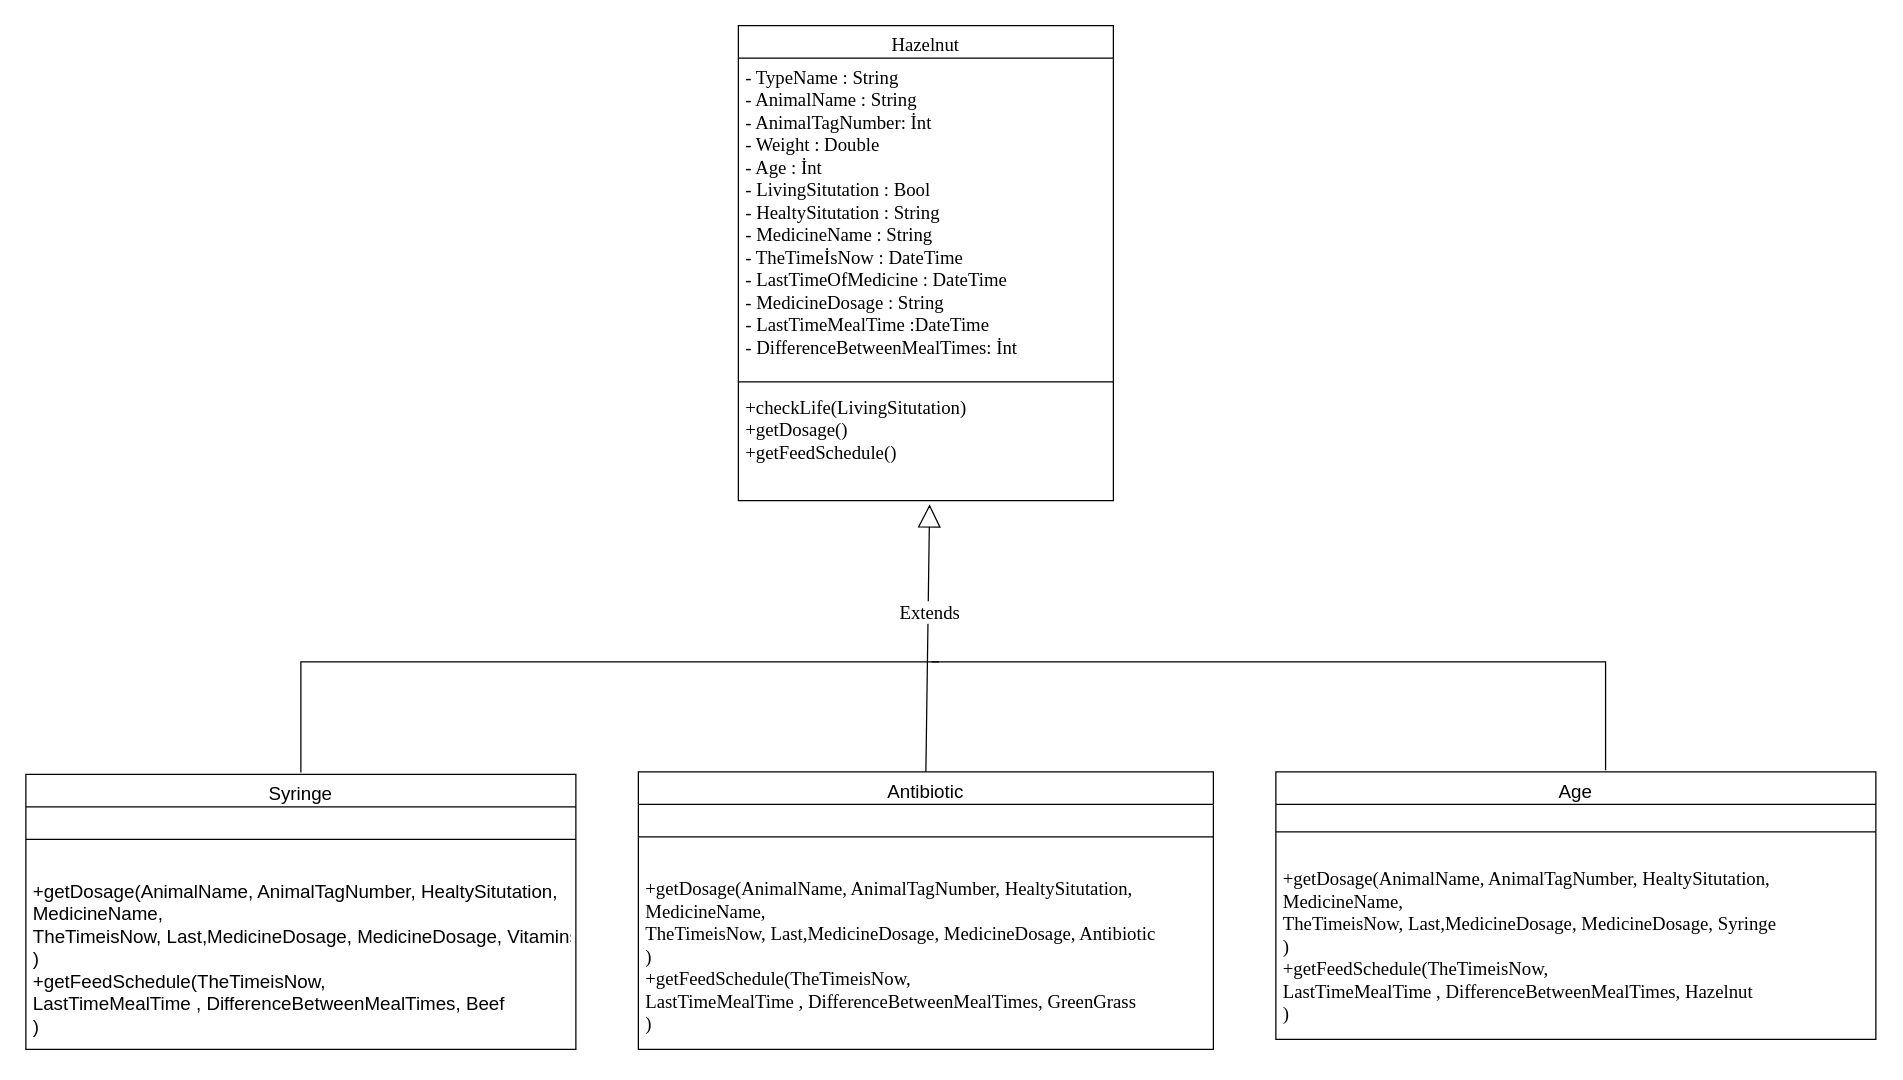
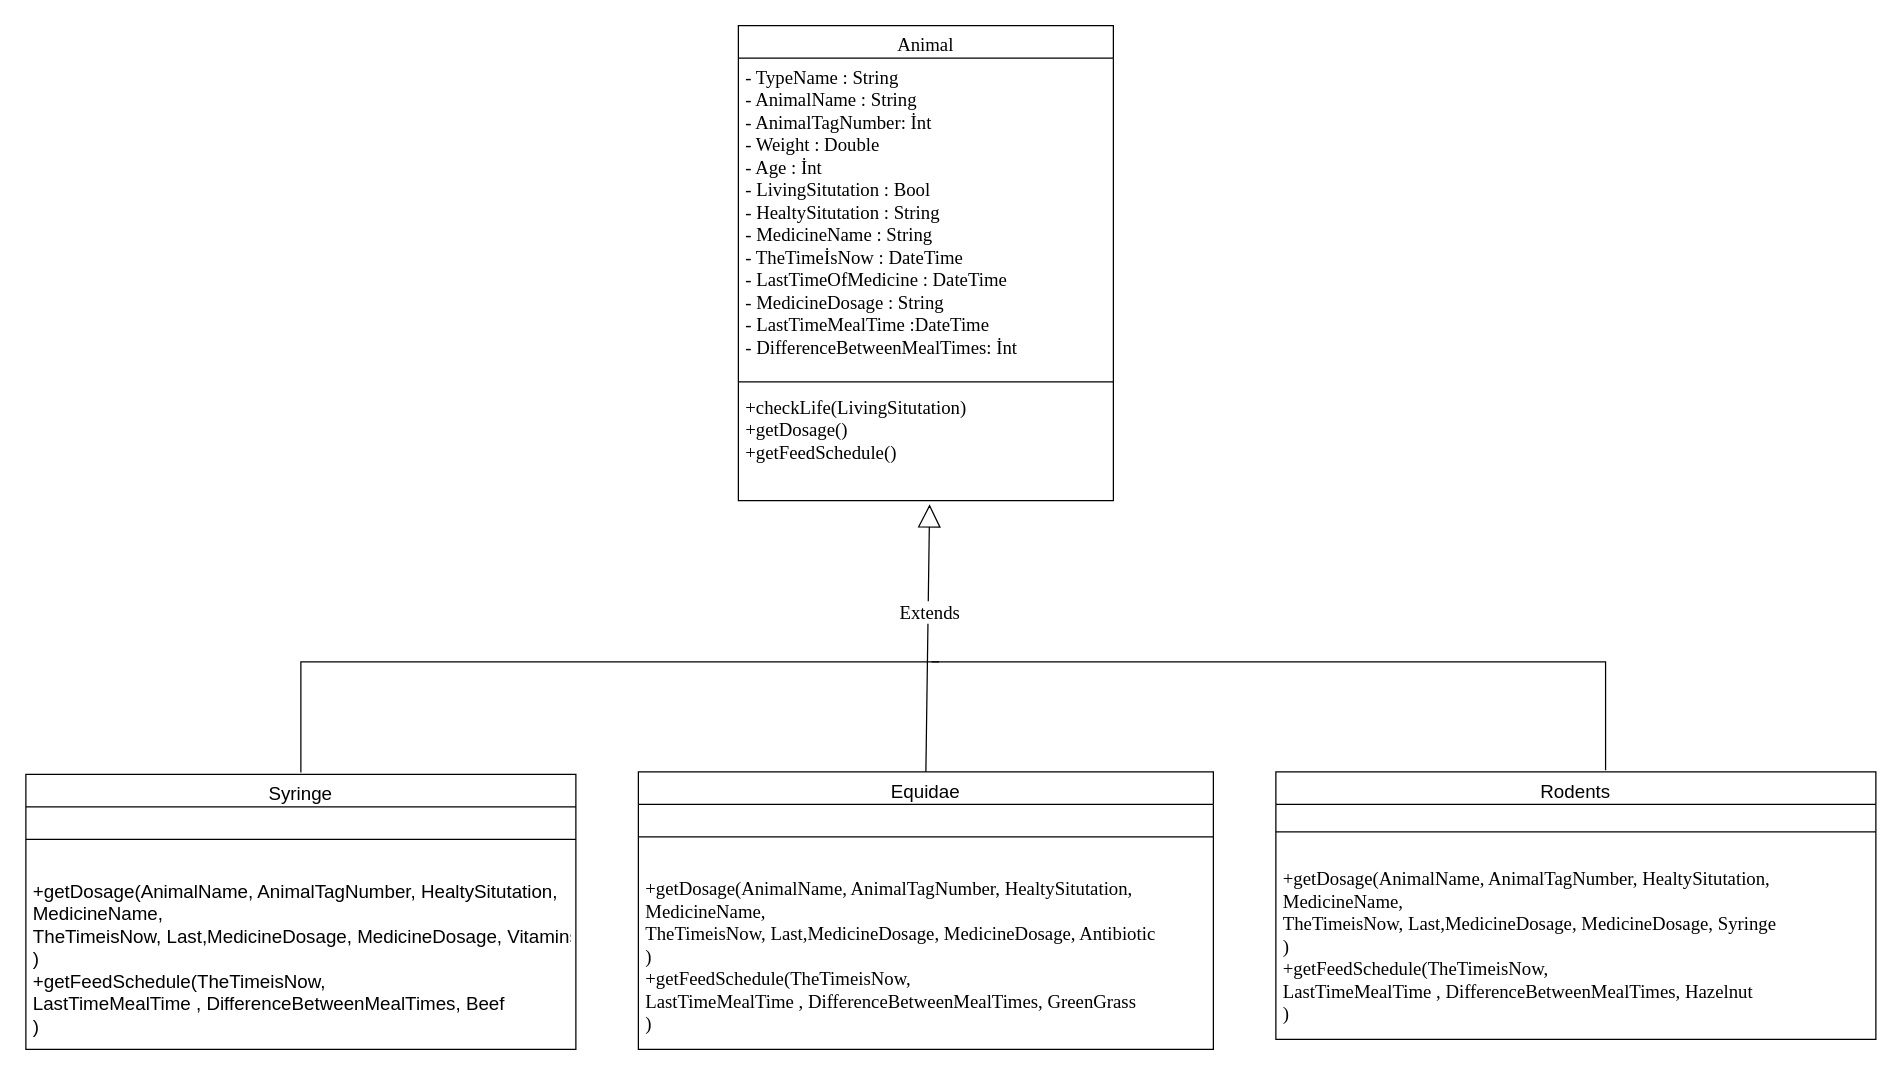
node "Hazelnut": label "Hazelnut" -> "Animal"
node "Antibiotic": label "Antibiotic" -> "Equidae"
node "Age": label "Age" -> "Rodents"
